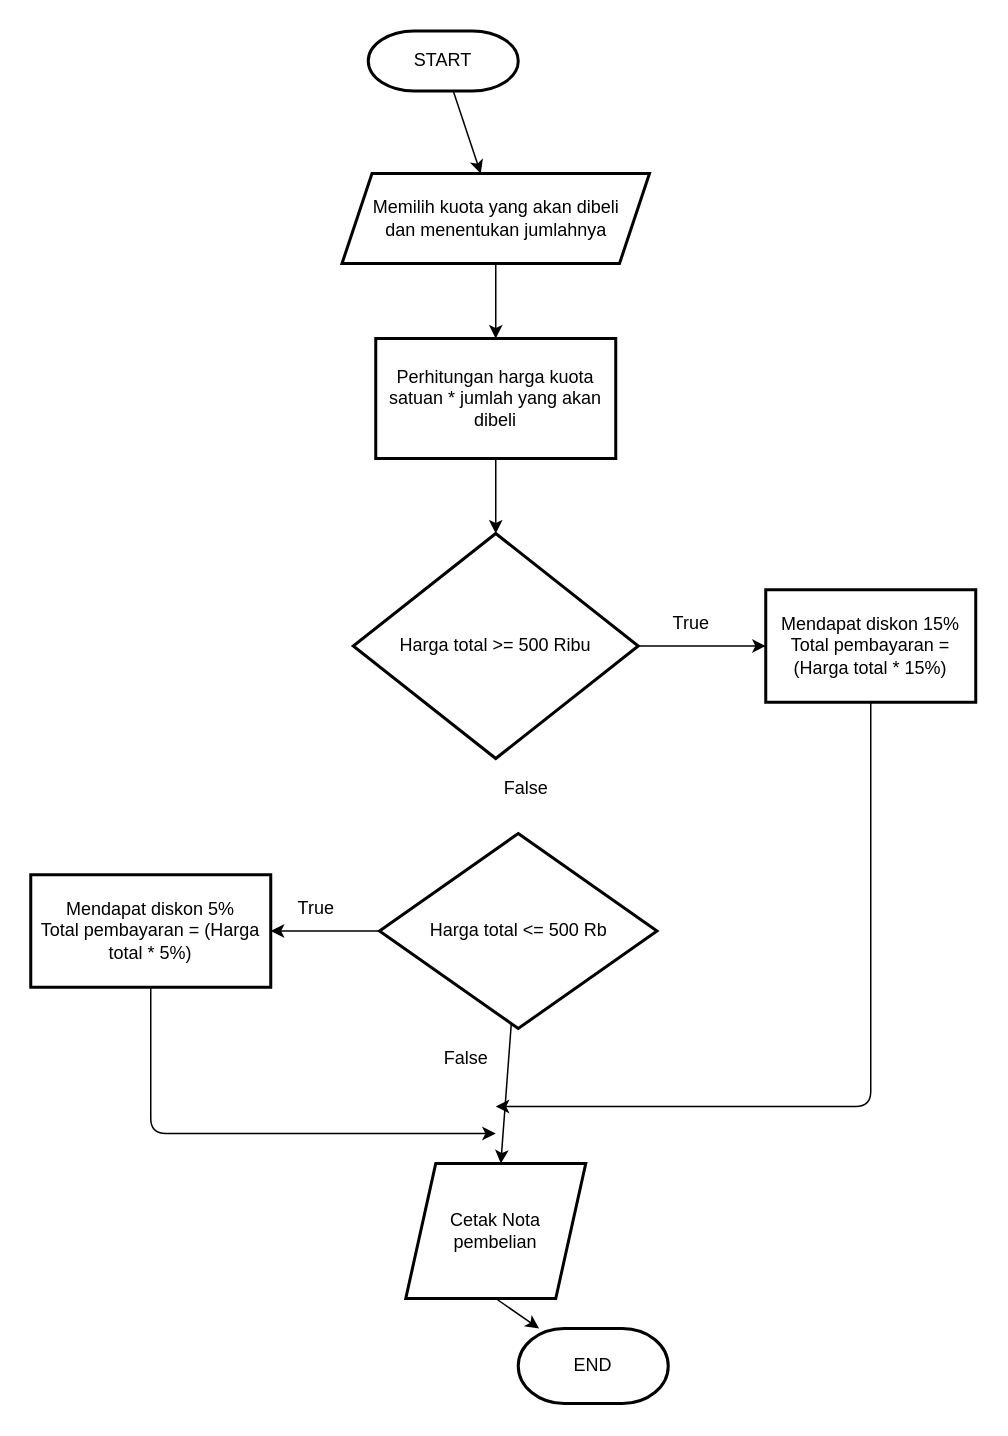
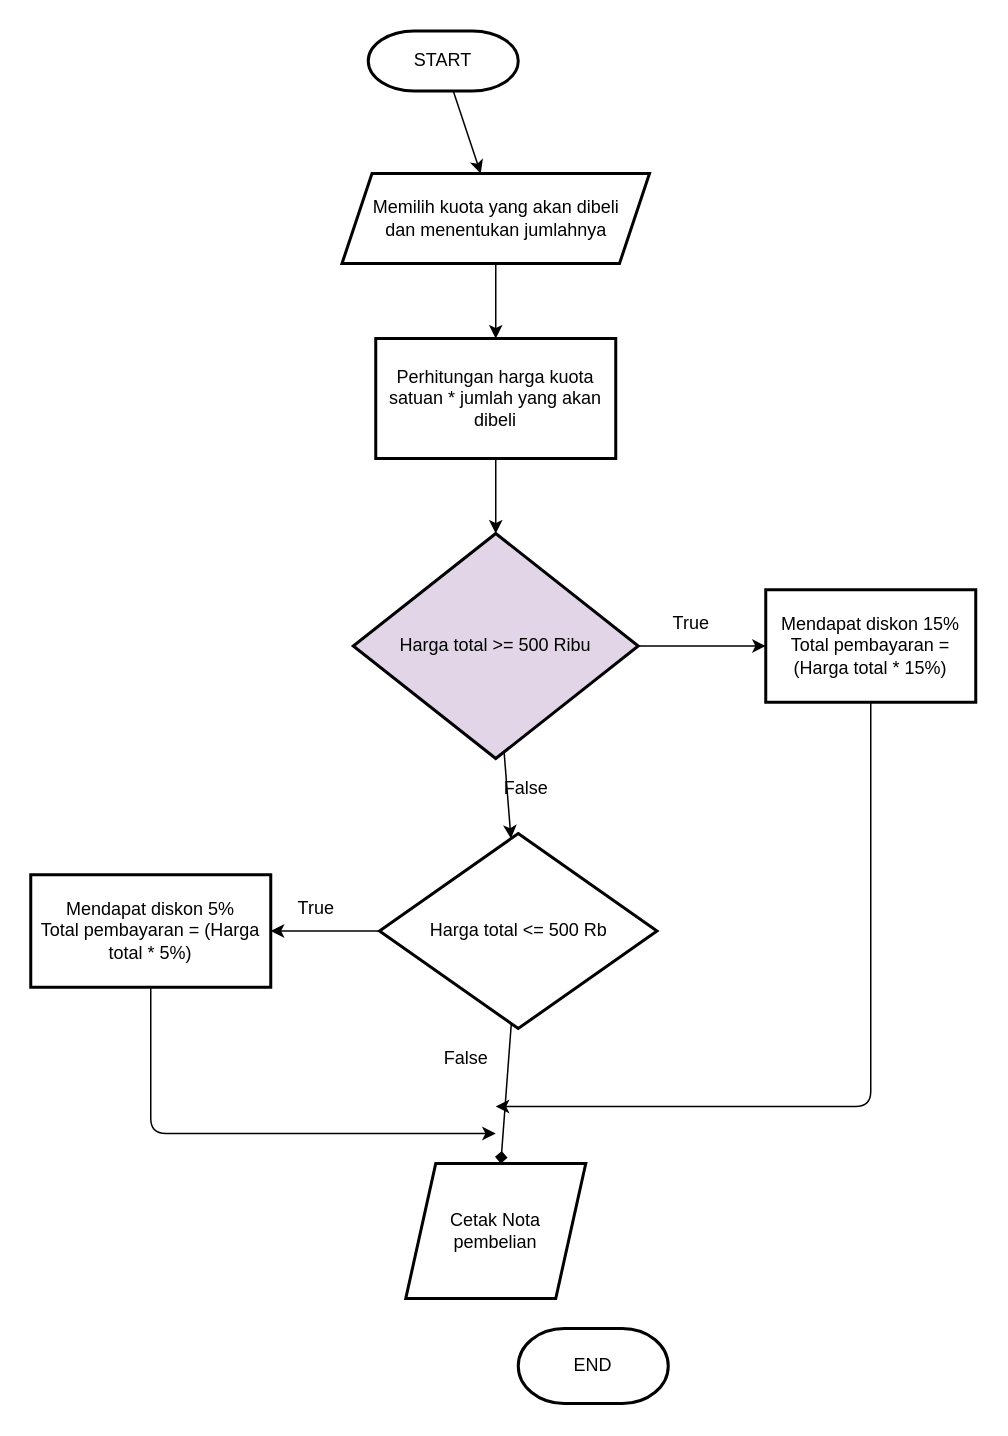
node "Harga total >= 500 Ribu": fillcolor #ffffff -> #e1d5e7
edge "Harga total >= 500 Ribu" -> "Harga total <= 500 Rb": added
edge "Harga total <= 500 Rb" -> "Cetak Nota pembelian": arrowhead classic -> diamond
edge "Cetak Nota pembelian" -> "END": removed
